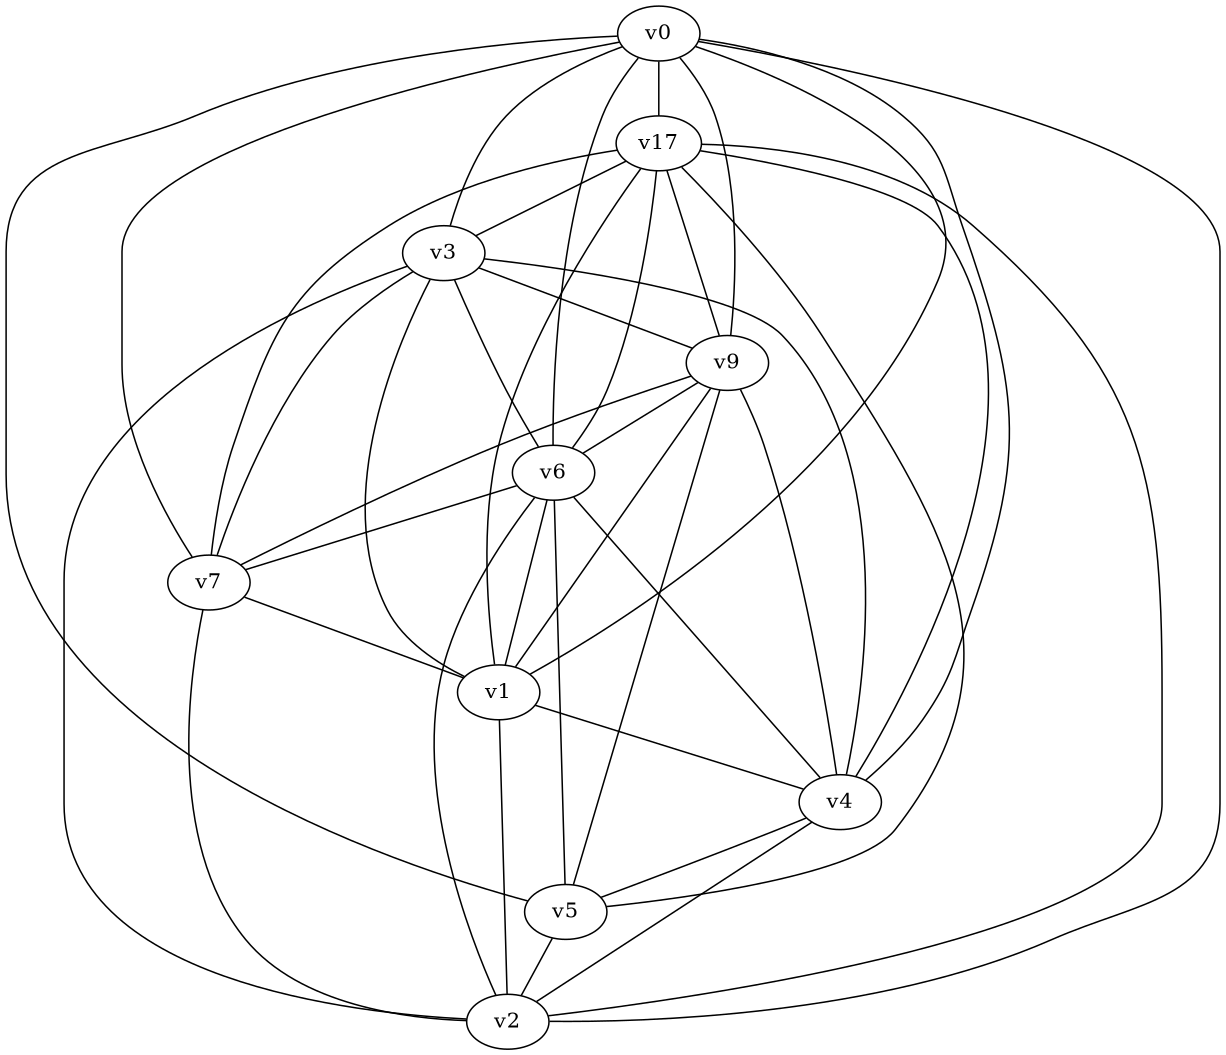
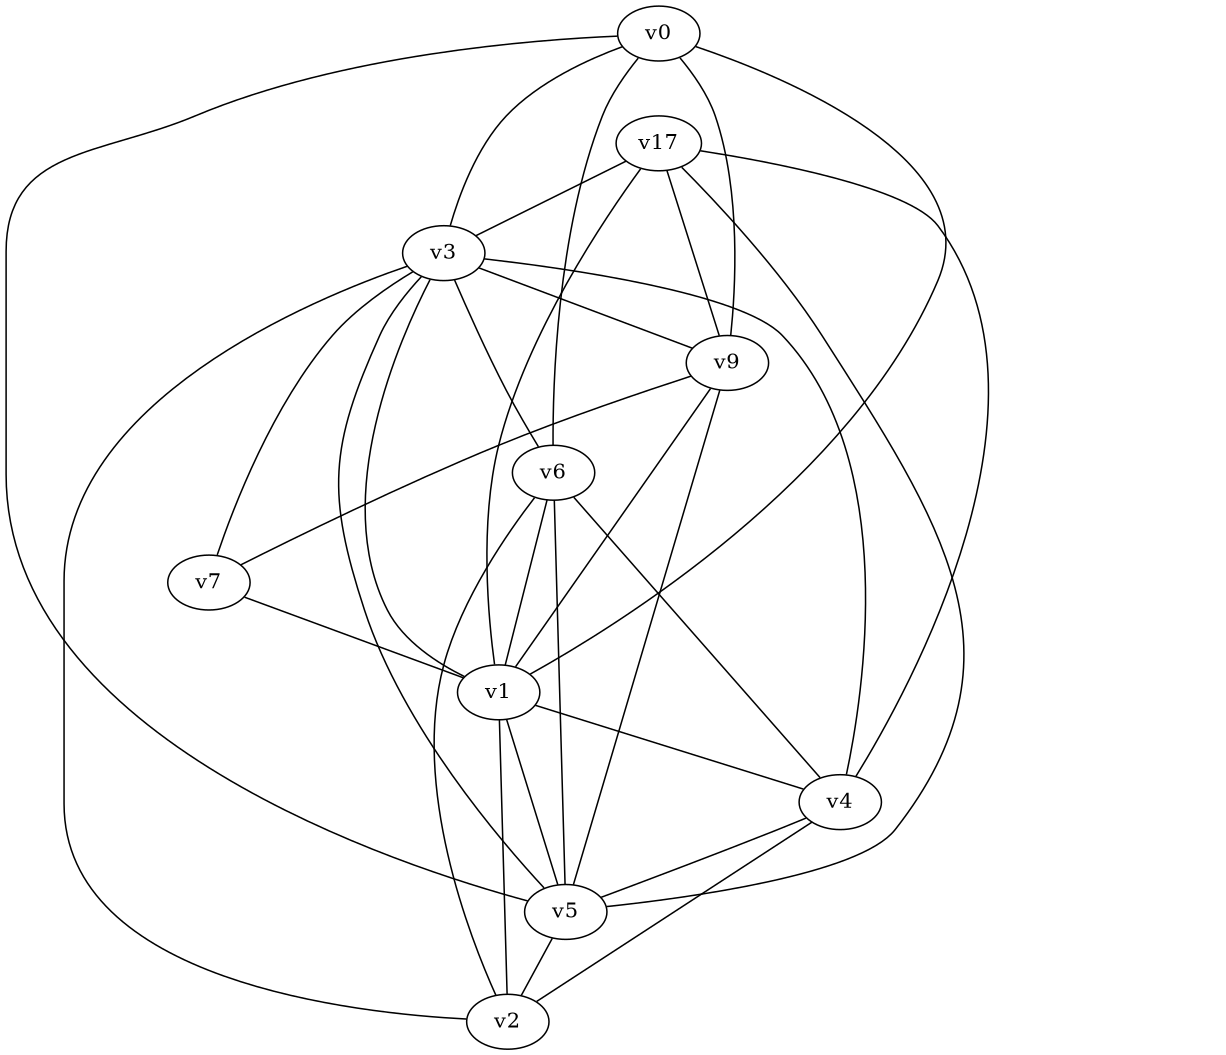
edge "v0" -- "v17": removed
edge "v0" -- "v7": removed
edge "v17" -- "v7": removed
edge "v17" -- "v6": removed
edge "v0" -- "v4": removed
edge "v9" -- "v6": removed
edge "v6" -- "v7": removed
edge "v9" -- "v4": removed
edge "v3" -- "v5": added
edge "v0" -- "v2": removed
edge "v17" -- "v2": removed
edge "v1" -- "v5": added
edge "v7" -- "v2": removed
